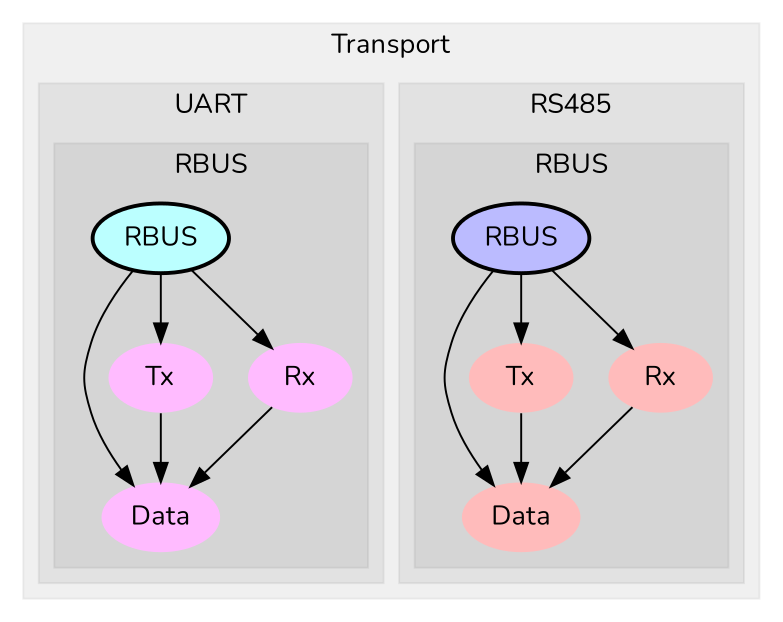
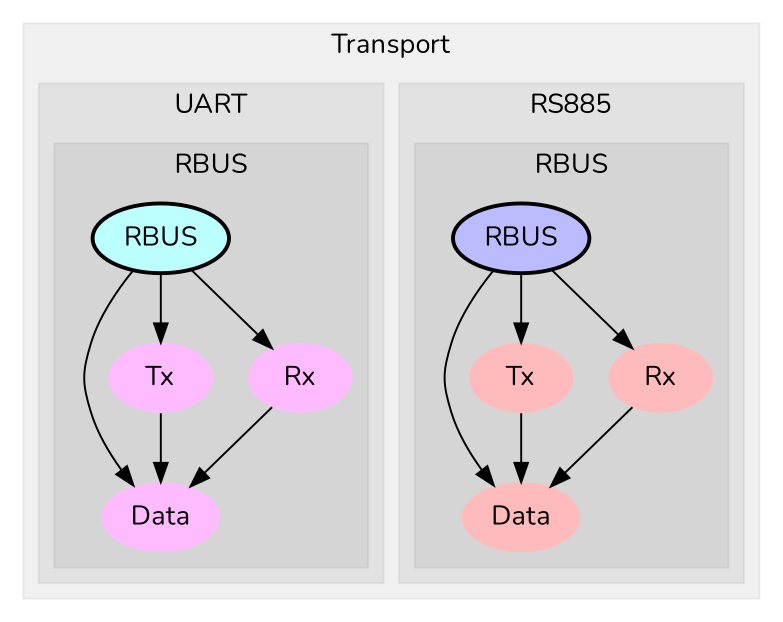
cluster "RS485": label "RS485" -> "RS885"
